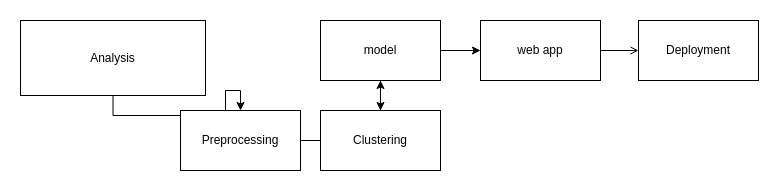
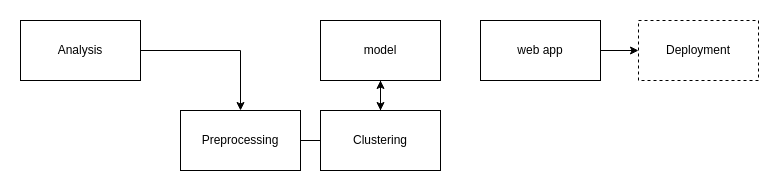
edge "model" -> "web app": removed
edge "web app" -> "Deployment": arrowhead open -> classic
node "Deployment": style solid -> dashed
node "Analysis": size 185x75 -> 120x60
